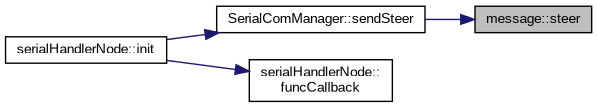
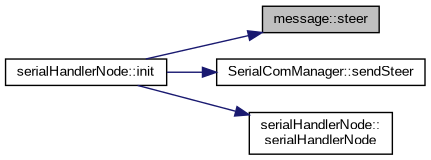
edge "SerialComManager::sendSteer" -> "message::steer": now "serialHandlerNode::init" -> "message::steer"
node "serialHandlerNode:: funcCallback": label "serialHandlerNode:: funcCallback" -> "serialHandlerNode:: serialHandlerNode"
